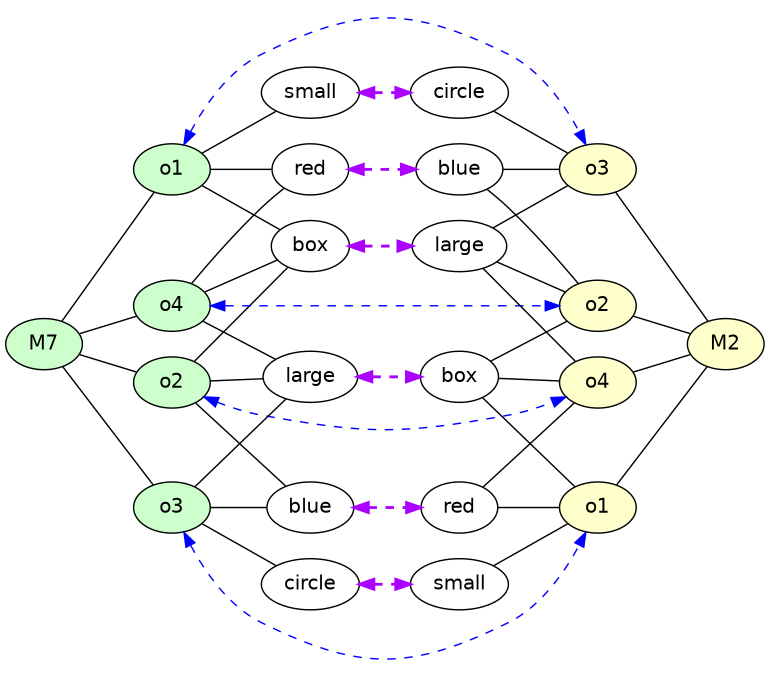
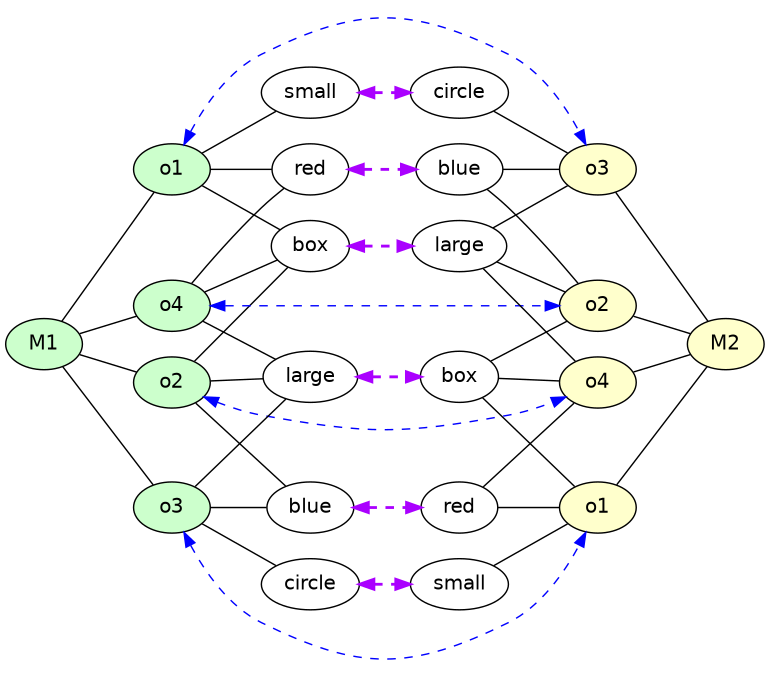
node "M7": label "M7" -> "M1"
